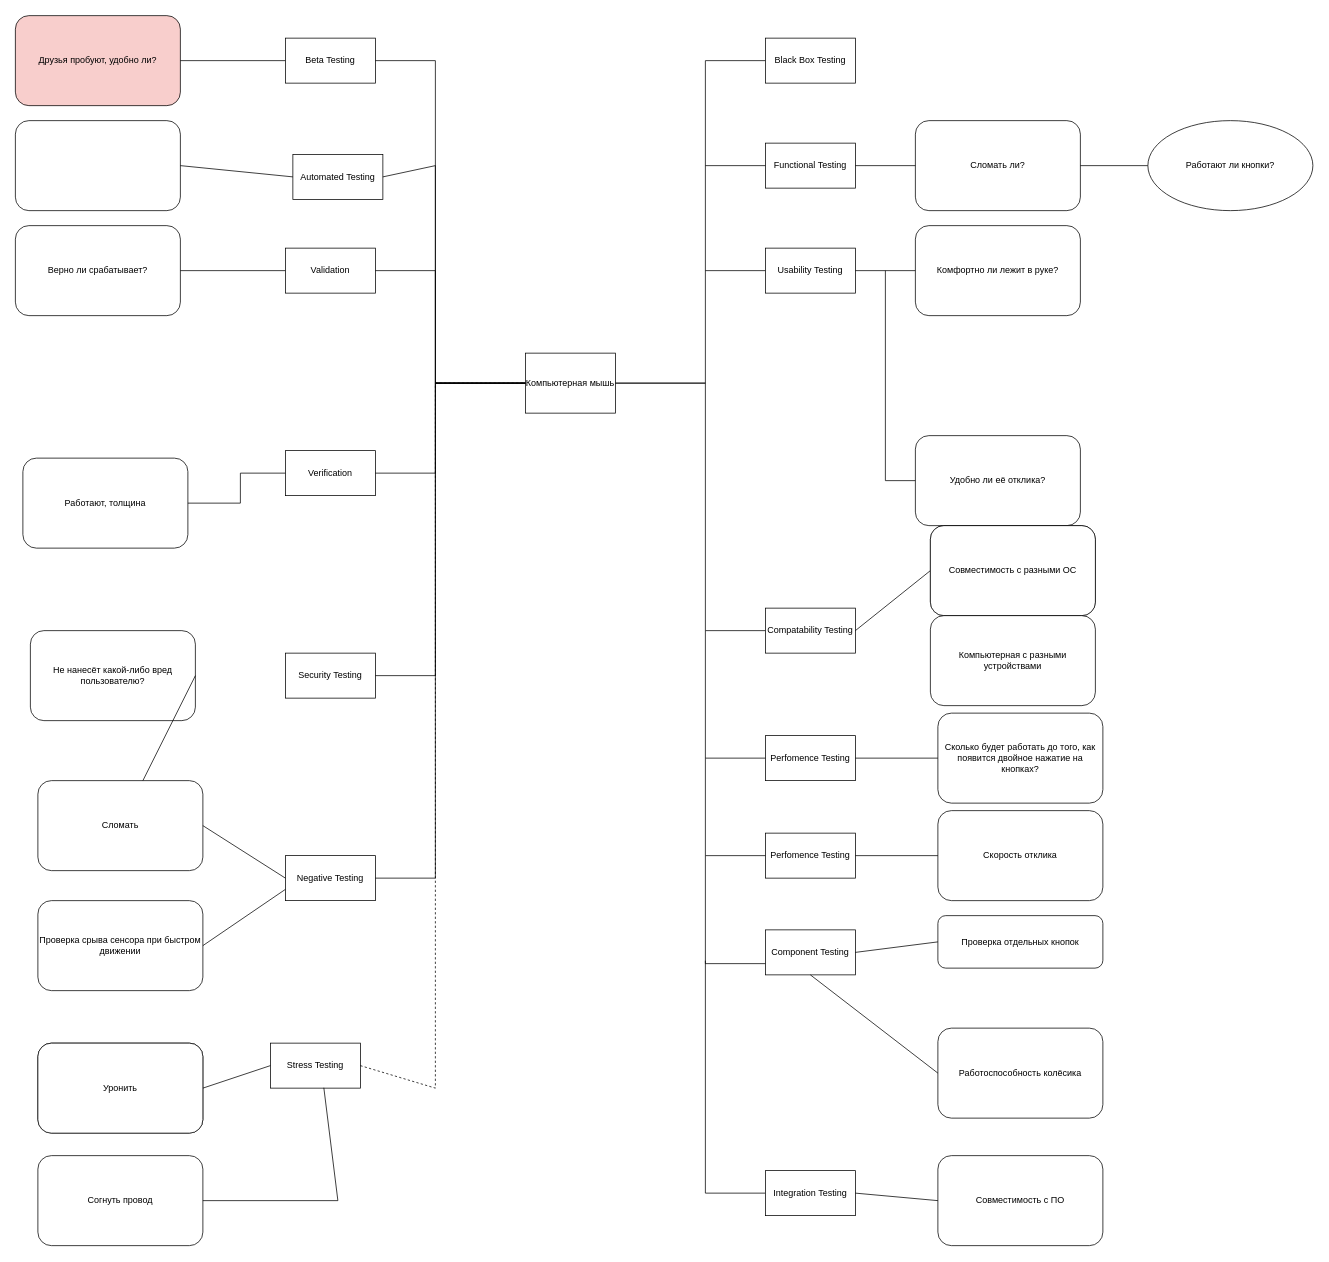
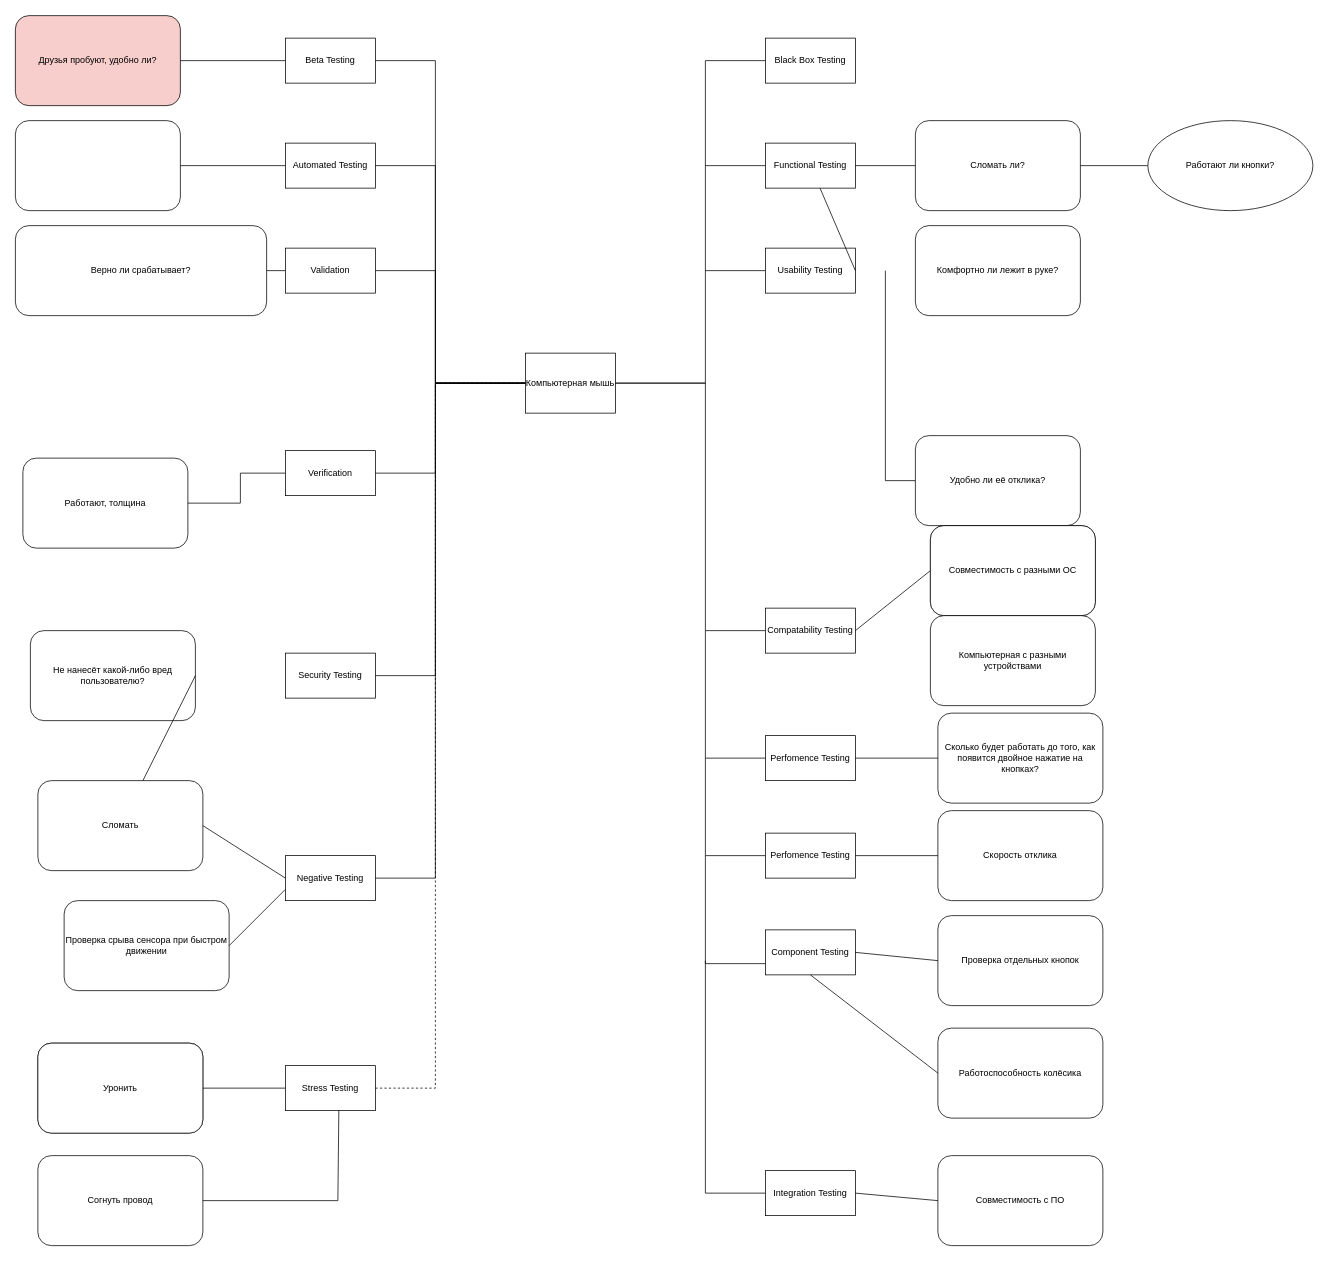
node "Automated Testing": moved (338, 177) -> (330, 165)
node "Верно ли срабатывает?": size 165x90 -> 251x90
edge "Usability Testing" -- "Комфортно ли лежит в руке?": now "Usability Testing" -- "Functional Testing"
node "Проверка отдельных кнопок": size 165x53 -> 165x90
node "Проверка срыва сенсора при быстром движении": moved (120, 945) -> (147, 945)
node "Stress Testing": moved (315, 1065) -> (330, 1088)
